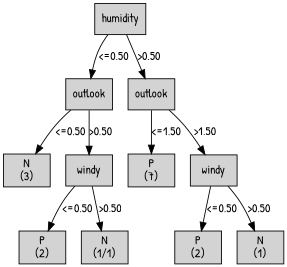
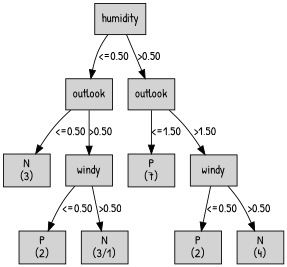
node "N (1/1)": label "N (1/1)" -> "N (3/1)"
node "N (1)": label "N (1)" -> "N (4)"
